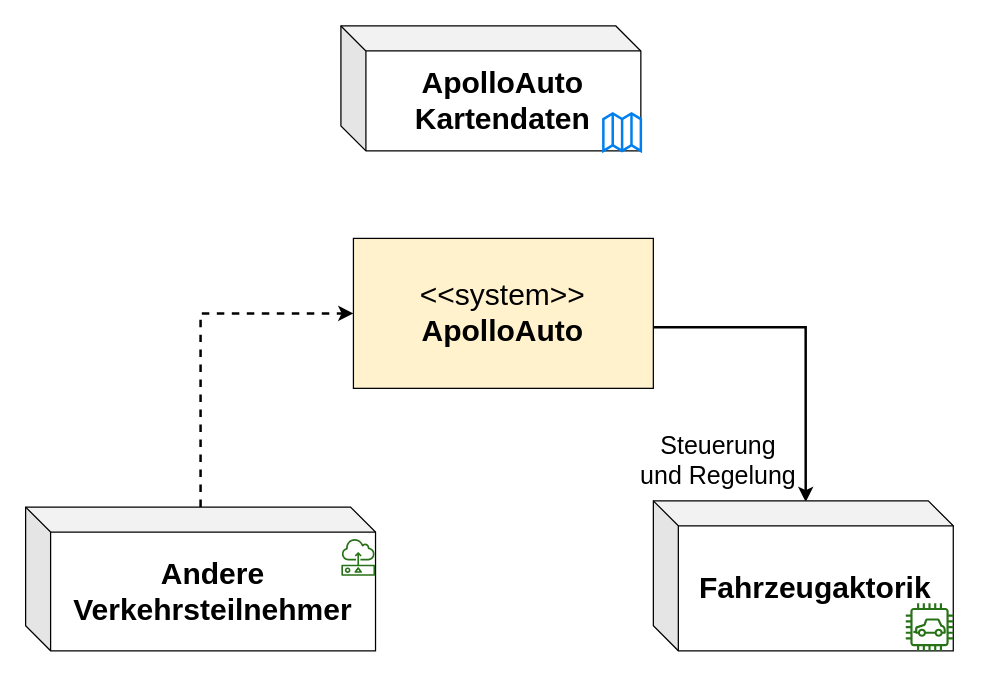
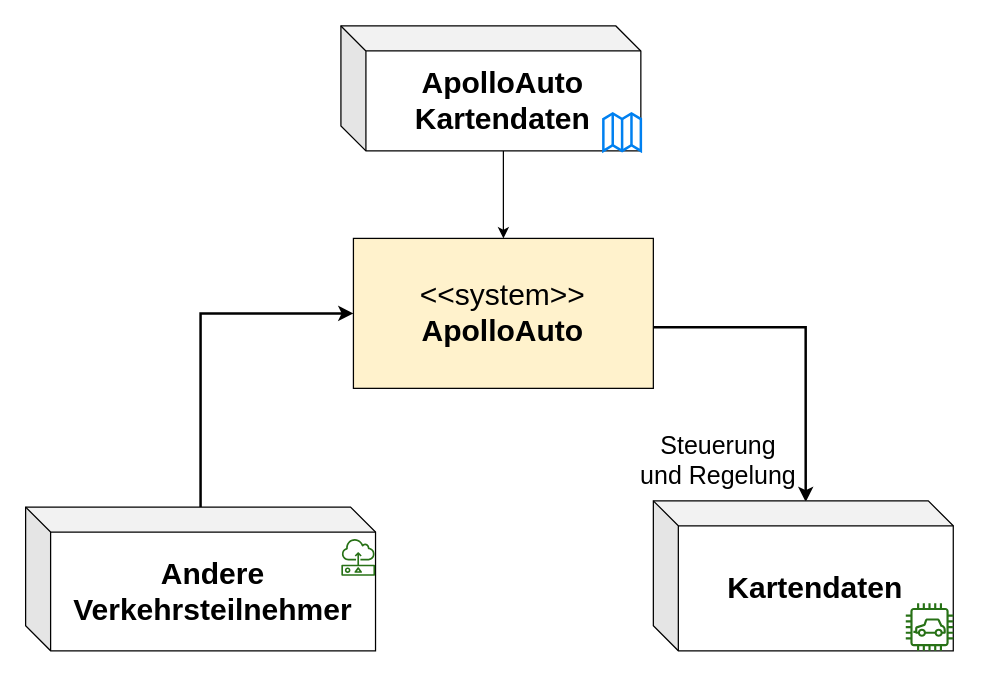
edge "ApolloAuto Kartendaten" -> "<<system>> ApolloAuto": added
edge "Andere Verkehrsteilnehmer" -> "<<system>> ApolloAuto": style dashed -> solid
node "Fahrzeugaktorik": label "Fahrzeugaktorik" -> "Kartendaten"
